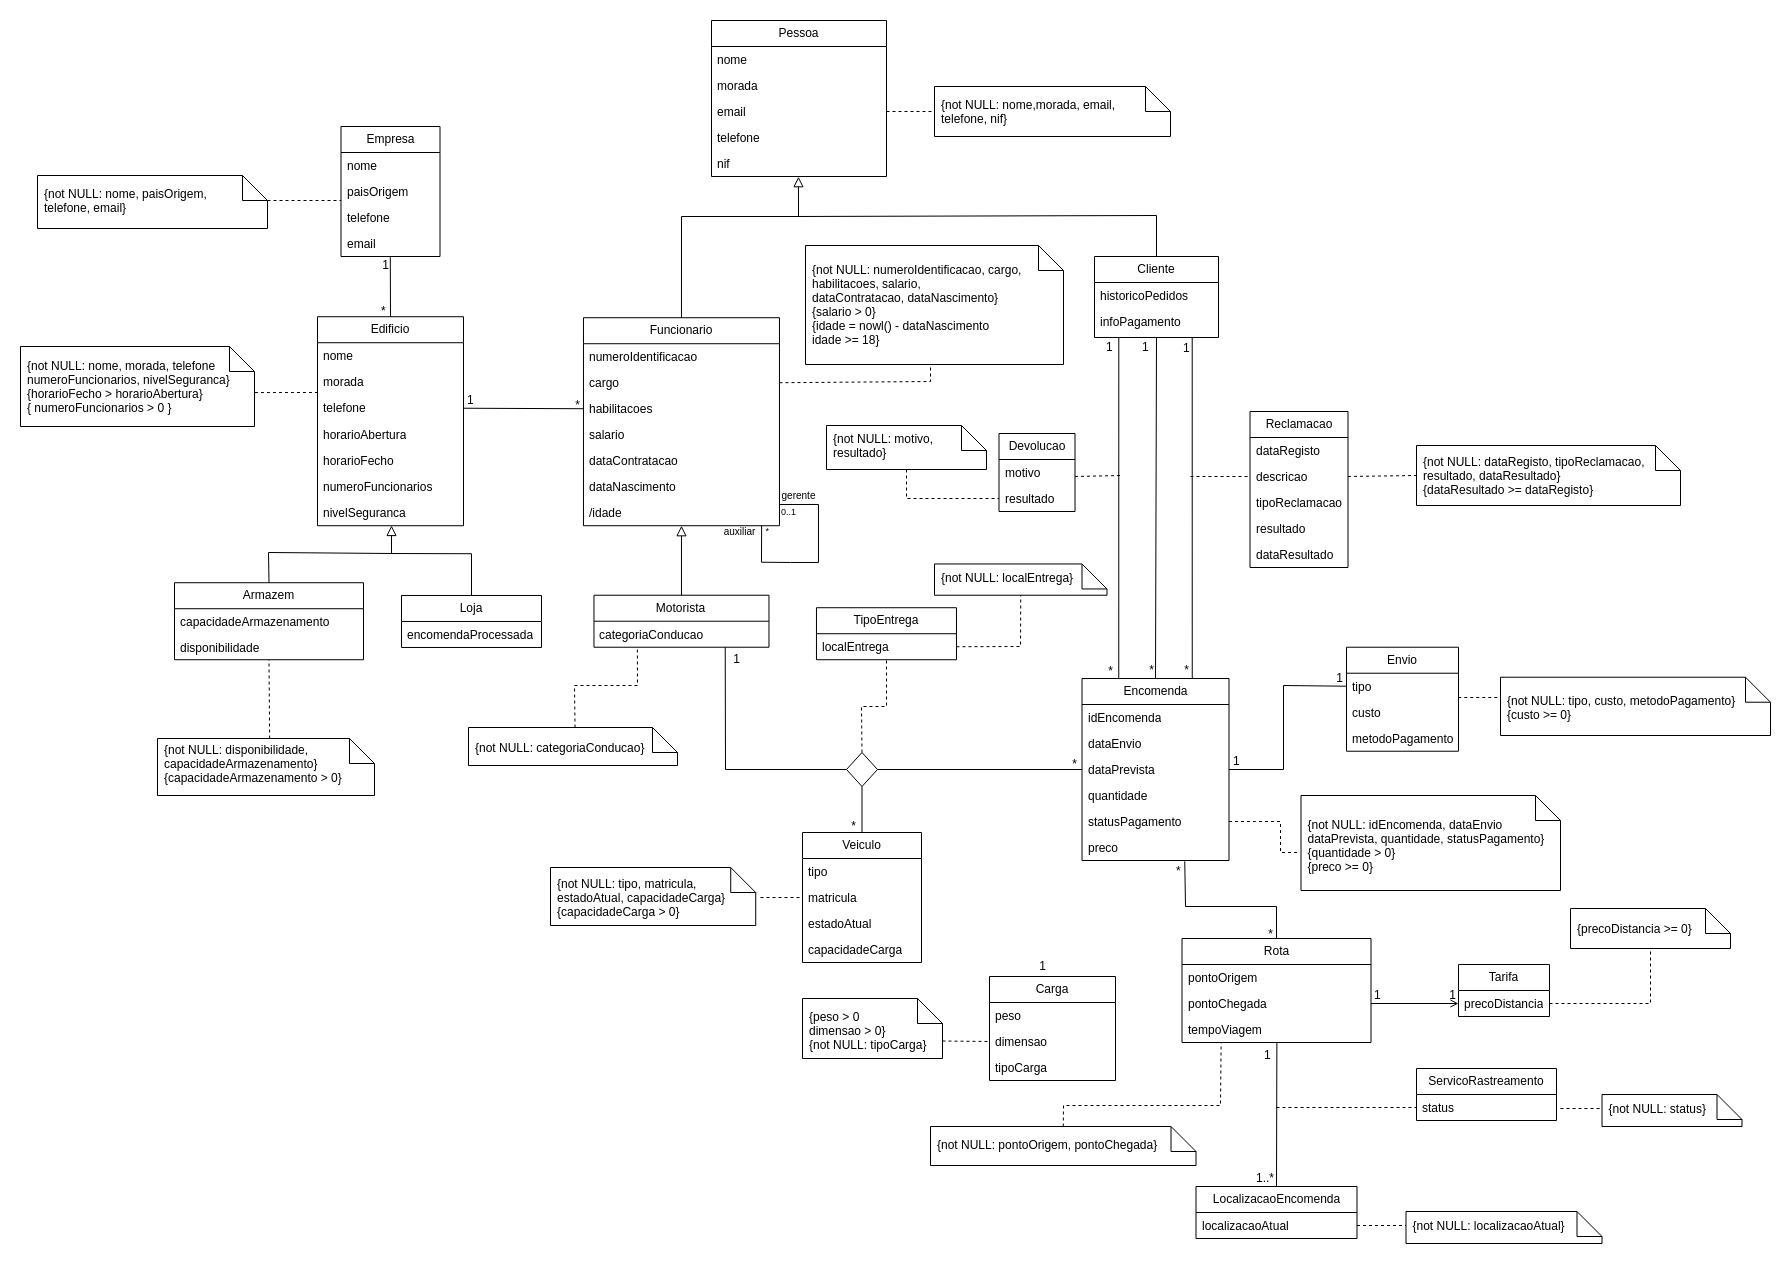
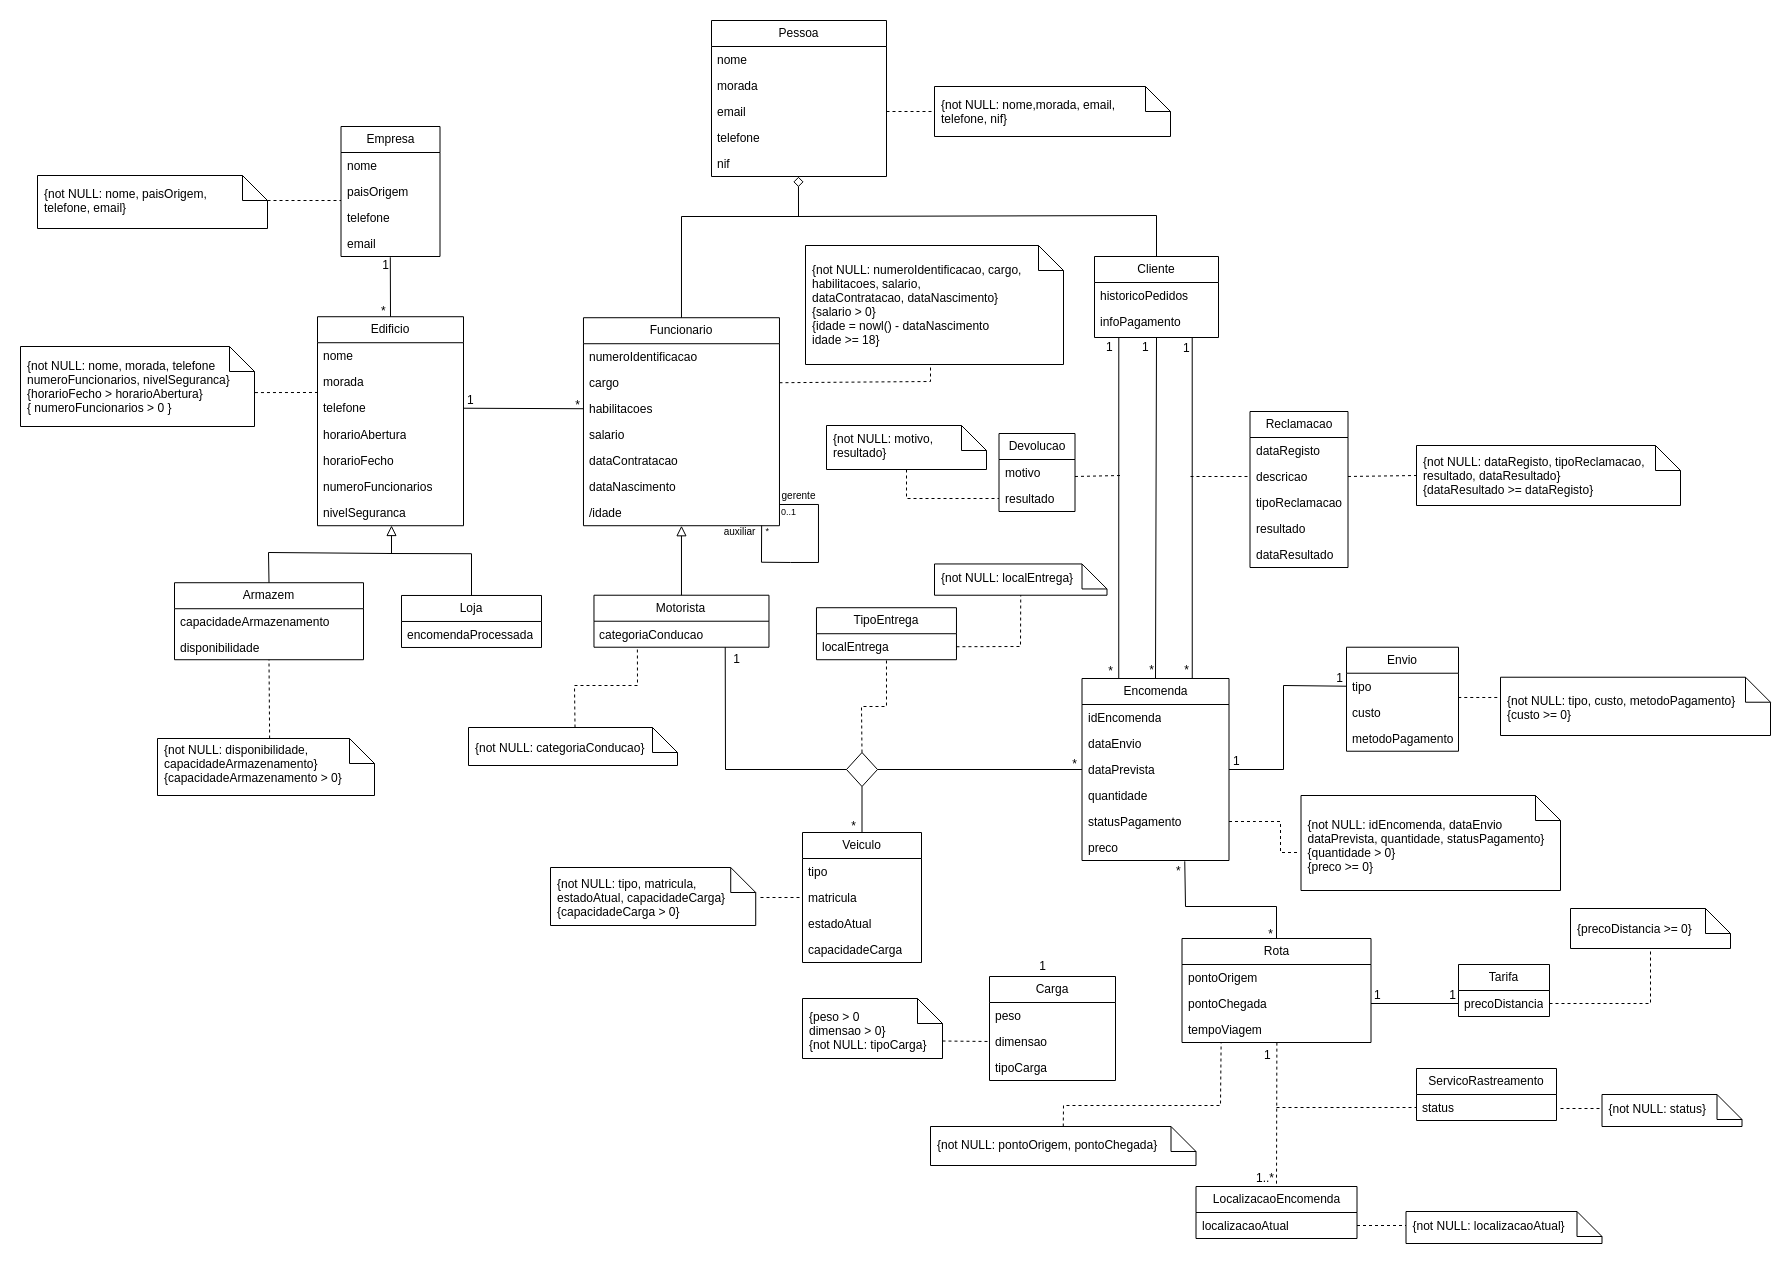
edge "Funcionario" -> "nif": arrowhead block -> diamond
edge "pontoChegada" -> "precoDistancia": arrowhead open -> none
edge "tempoViagem" -- "LocalizacaoEncomenda": style solid -> dashed
